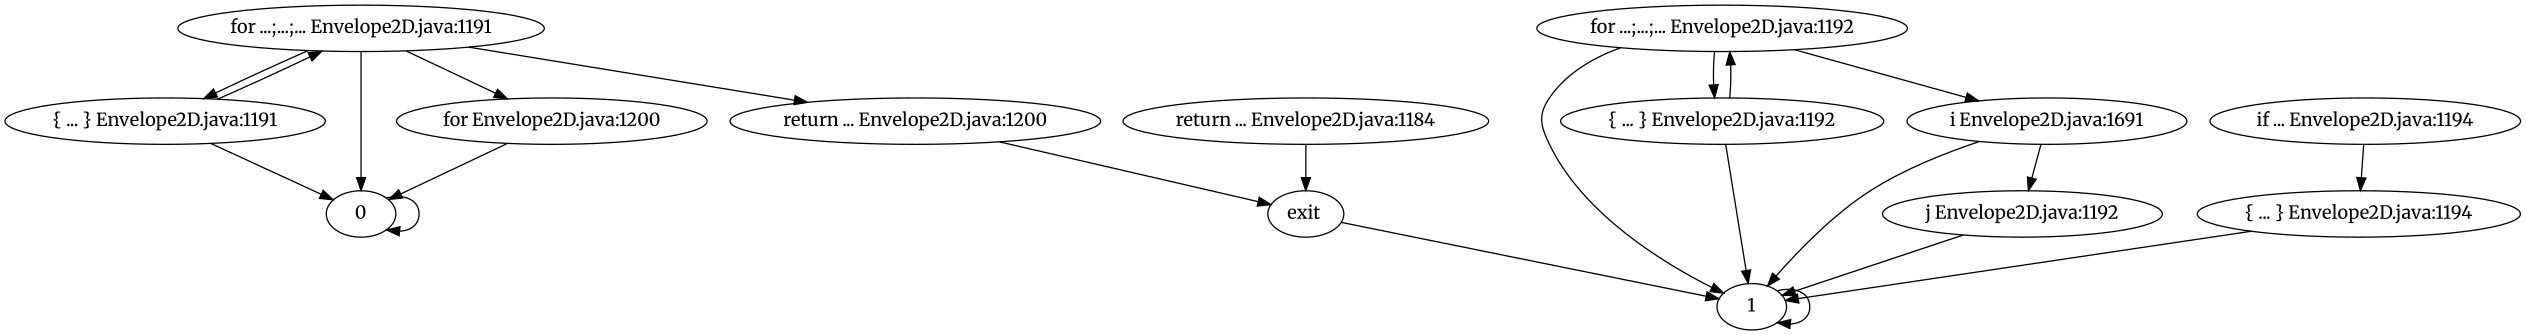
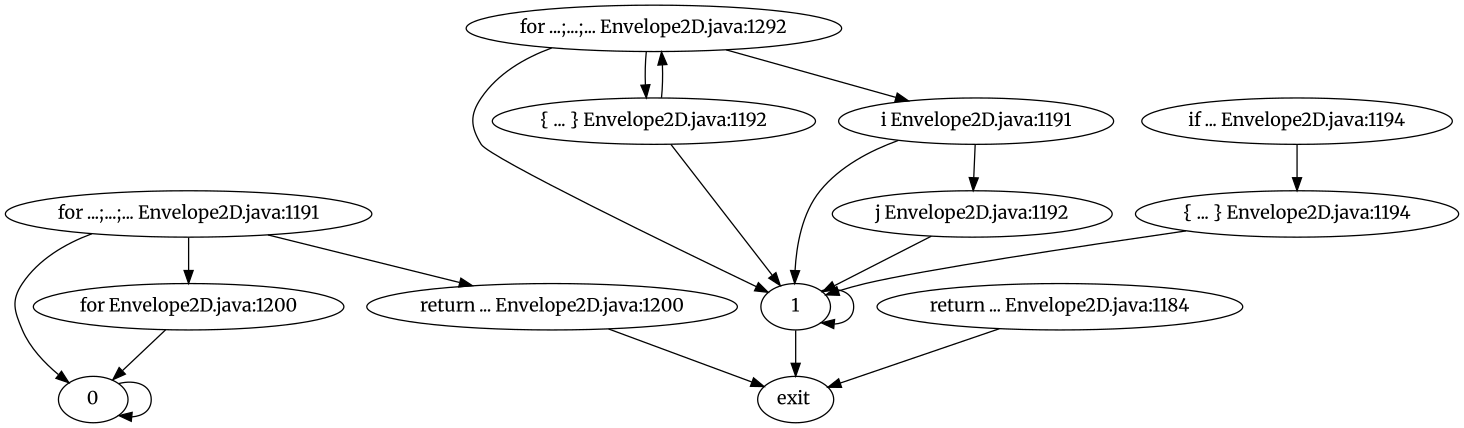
node "for ...;...;... Envelope2D.java:1192": label "for ...;...;... Envelope2D.java:1192" -> "for ...;...;... Envelope2D.java:1292"
node "{ ... } Envelope2D.java:1191": removed
node "i Envelope2D.java:1691": label "i Envelope2D.java:1691" -> "i Envelope2D.java:1191"
edge "exit" -> "1": reversed
